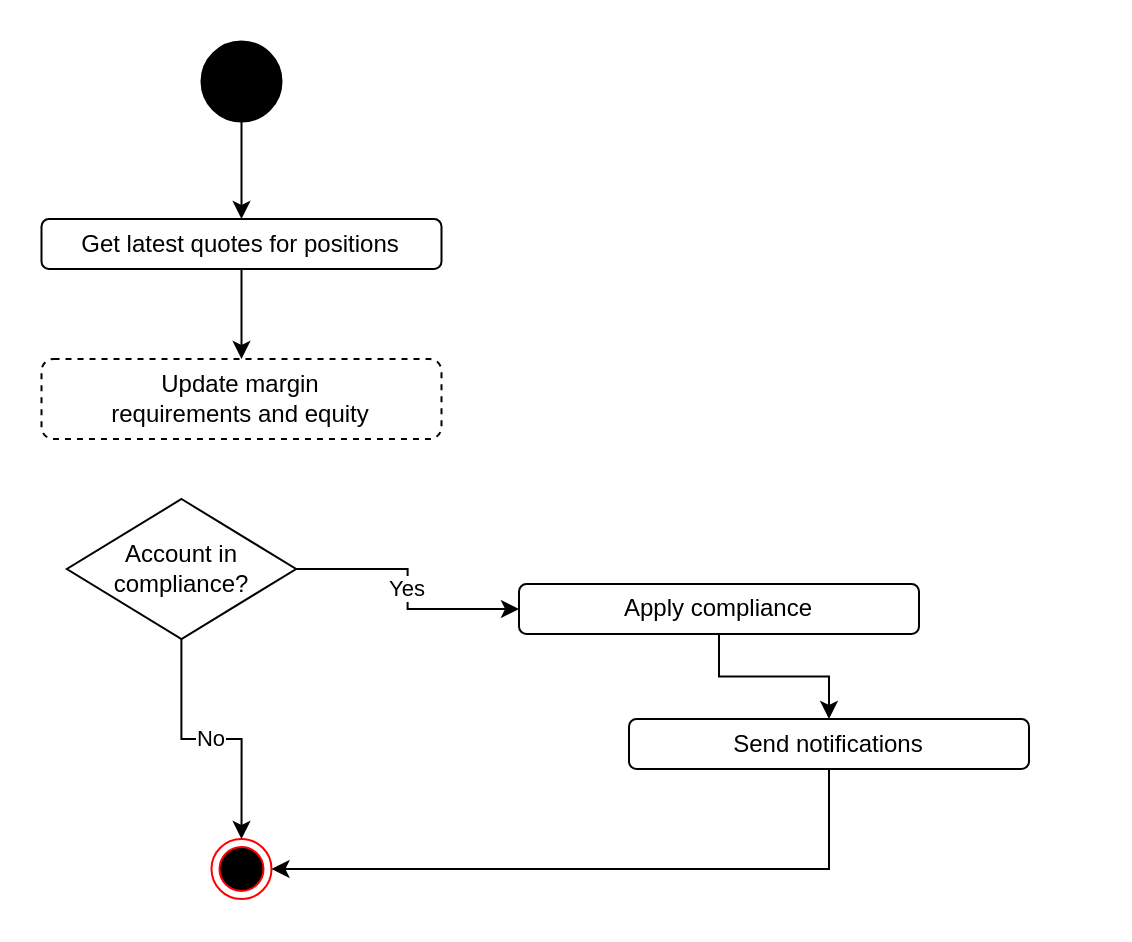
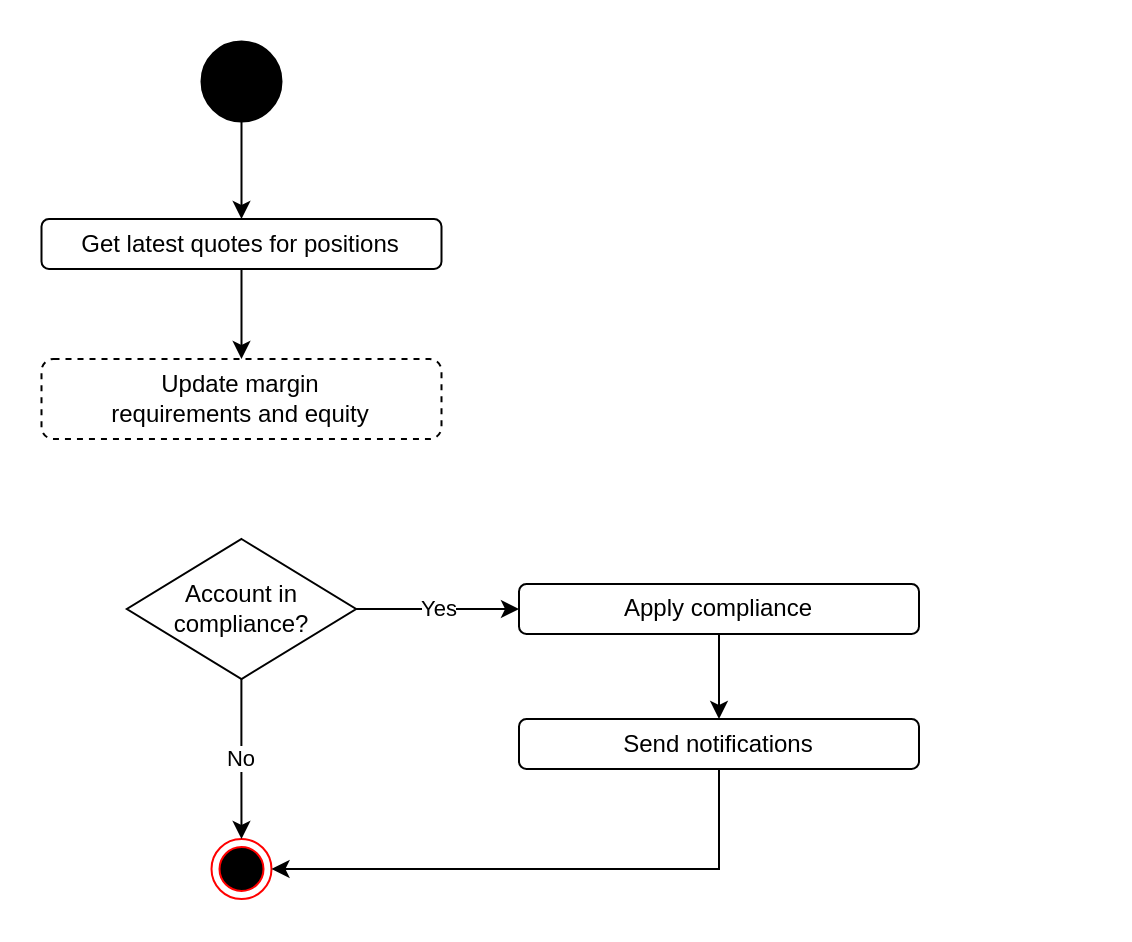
node "Account in compliance?": moved (181, 569) -> (241, 609)
node "Send notifications": moved (829, 744) -> (719, 744)
